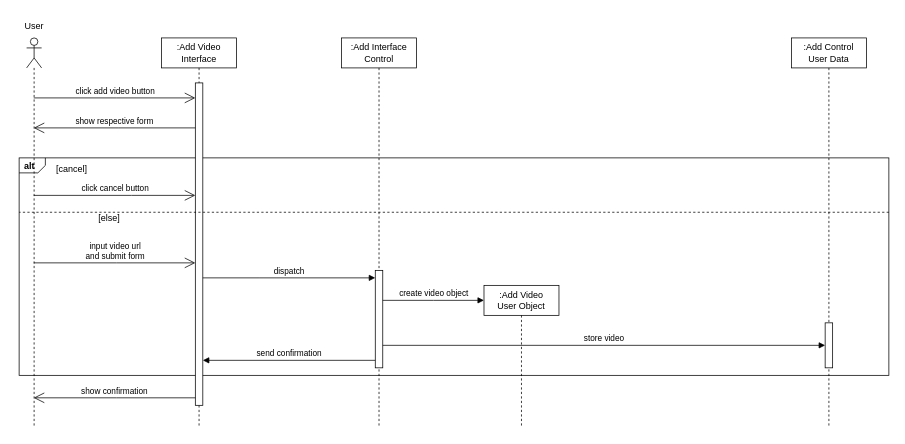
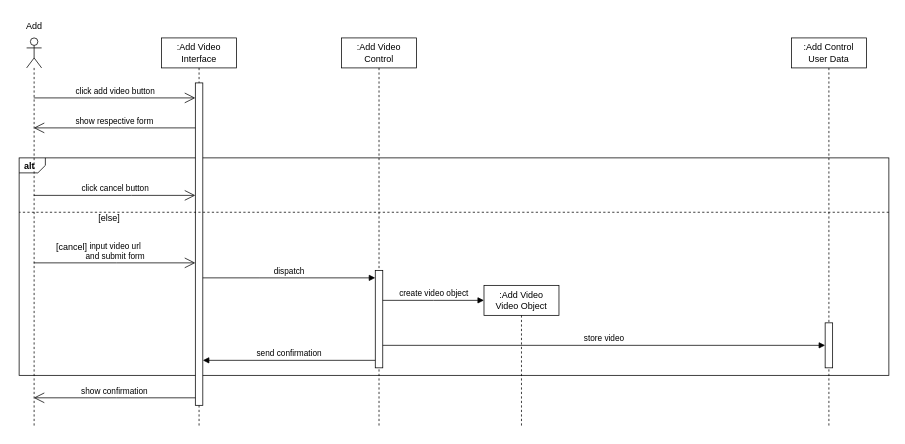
node "User": label "User" -> "Add"
node ":Add Interface Control": label ":Add Interface Control" -> ":Add Video Control"
node "[cancel]": moved (72, 169) -> (72, 248)
node ":Add Video User Object": label ":Add Video User Object" -> ":Add Video Video Object"
